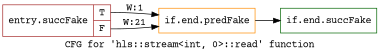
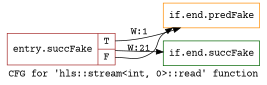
edge "if.end.predFake" -> "if.end.succFake": now "entry.succFake" -> "if.end.succFake"
